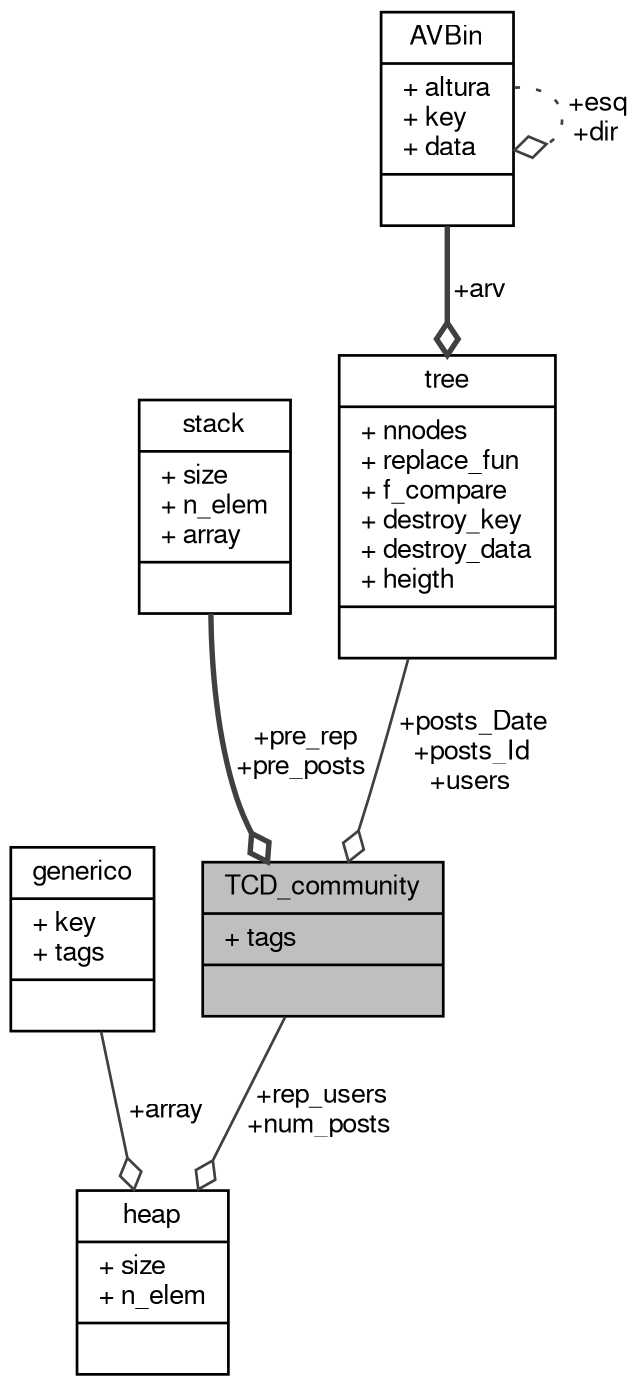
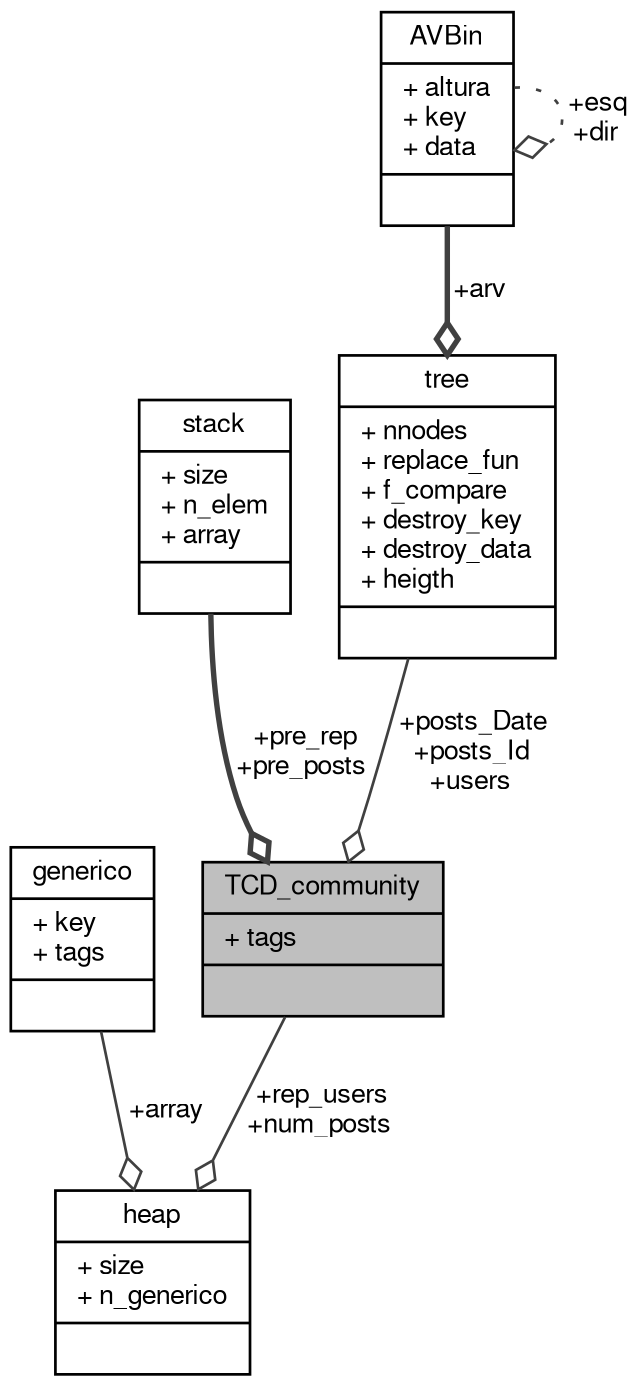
node "heap": text "+ n_elem" -> "+ n_generico"
